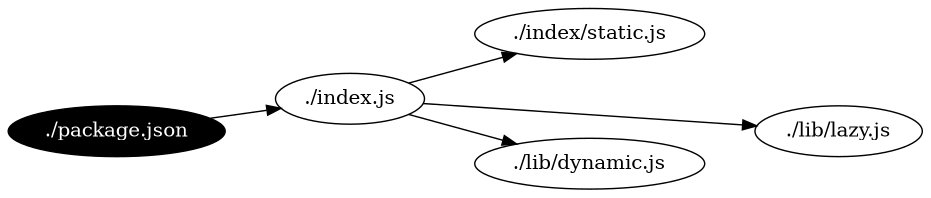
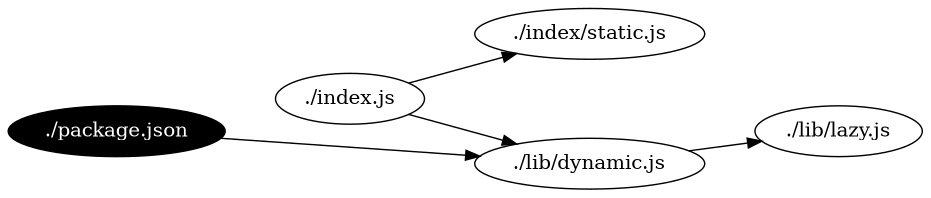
edge "./package.json" -> "./index.js": now "./package.json" -> "./lib/dynamic.js"
edge "./index.js" -> "./lib/lazy.js": now "./lib/dynamic.js" -> "./lib/lazy.js"
